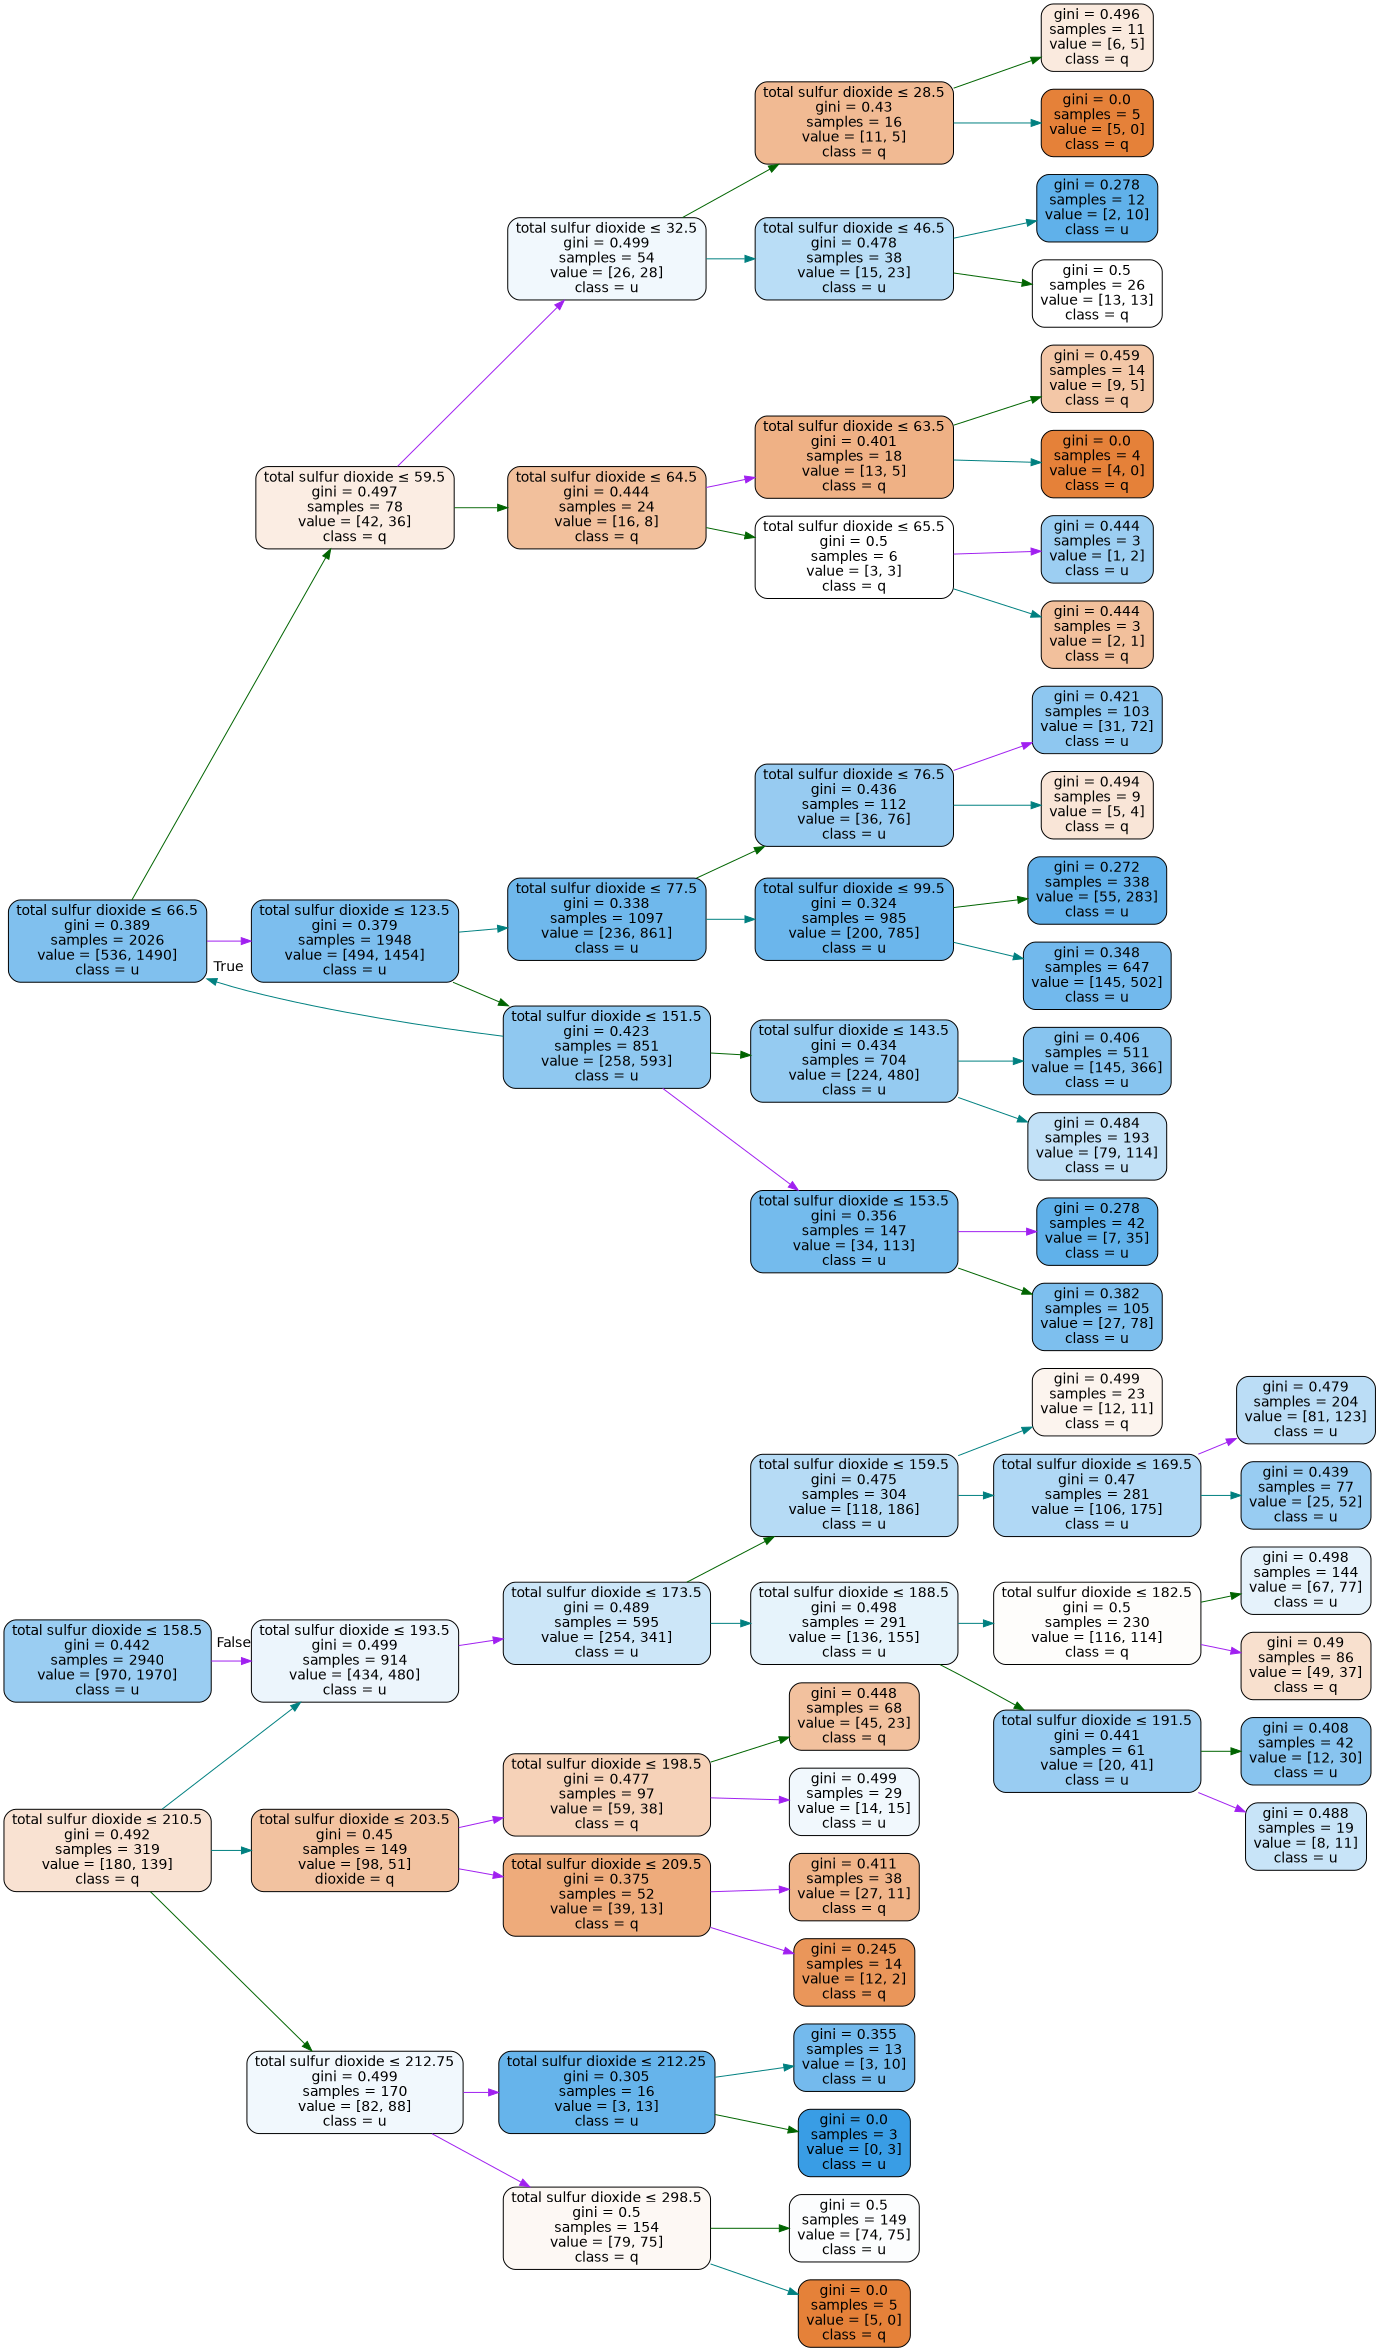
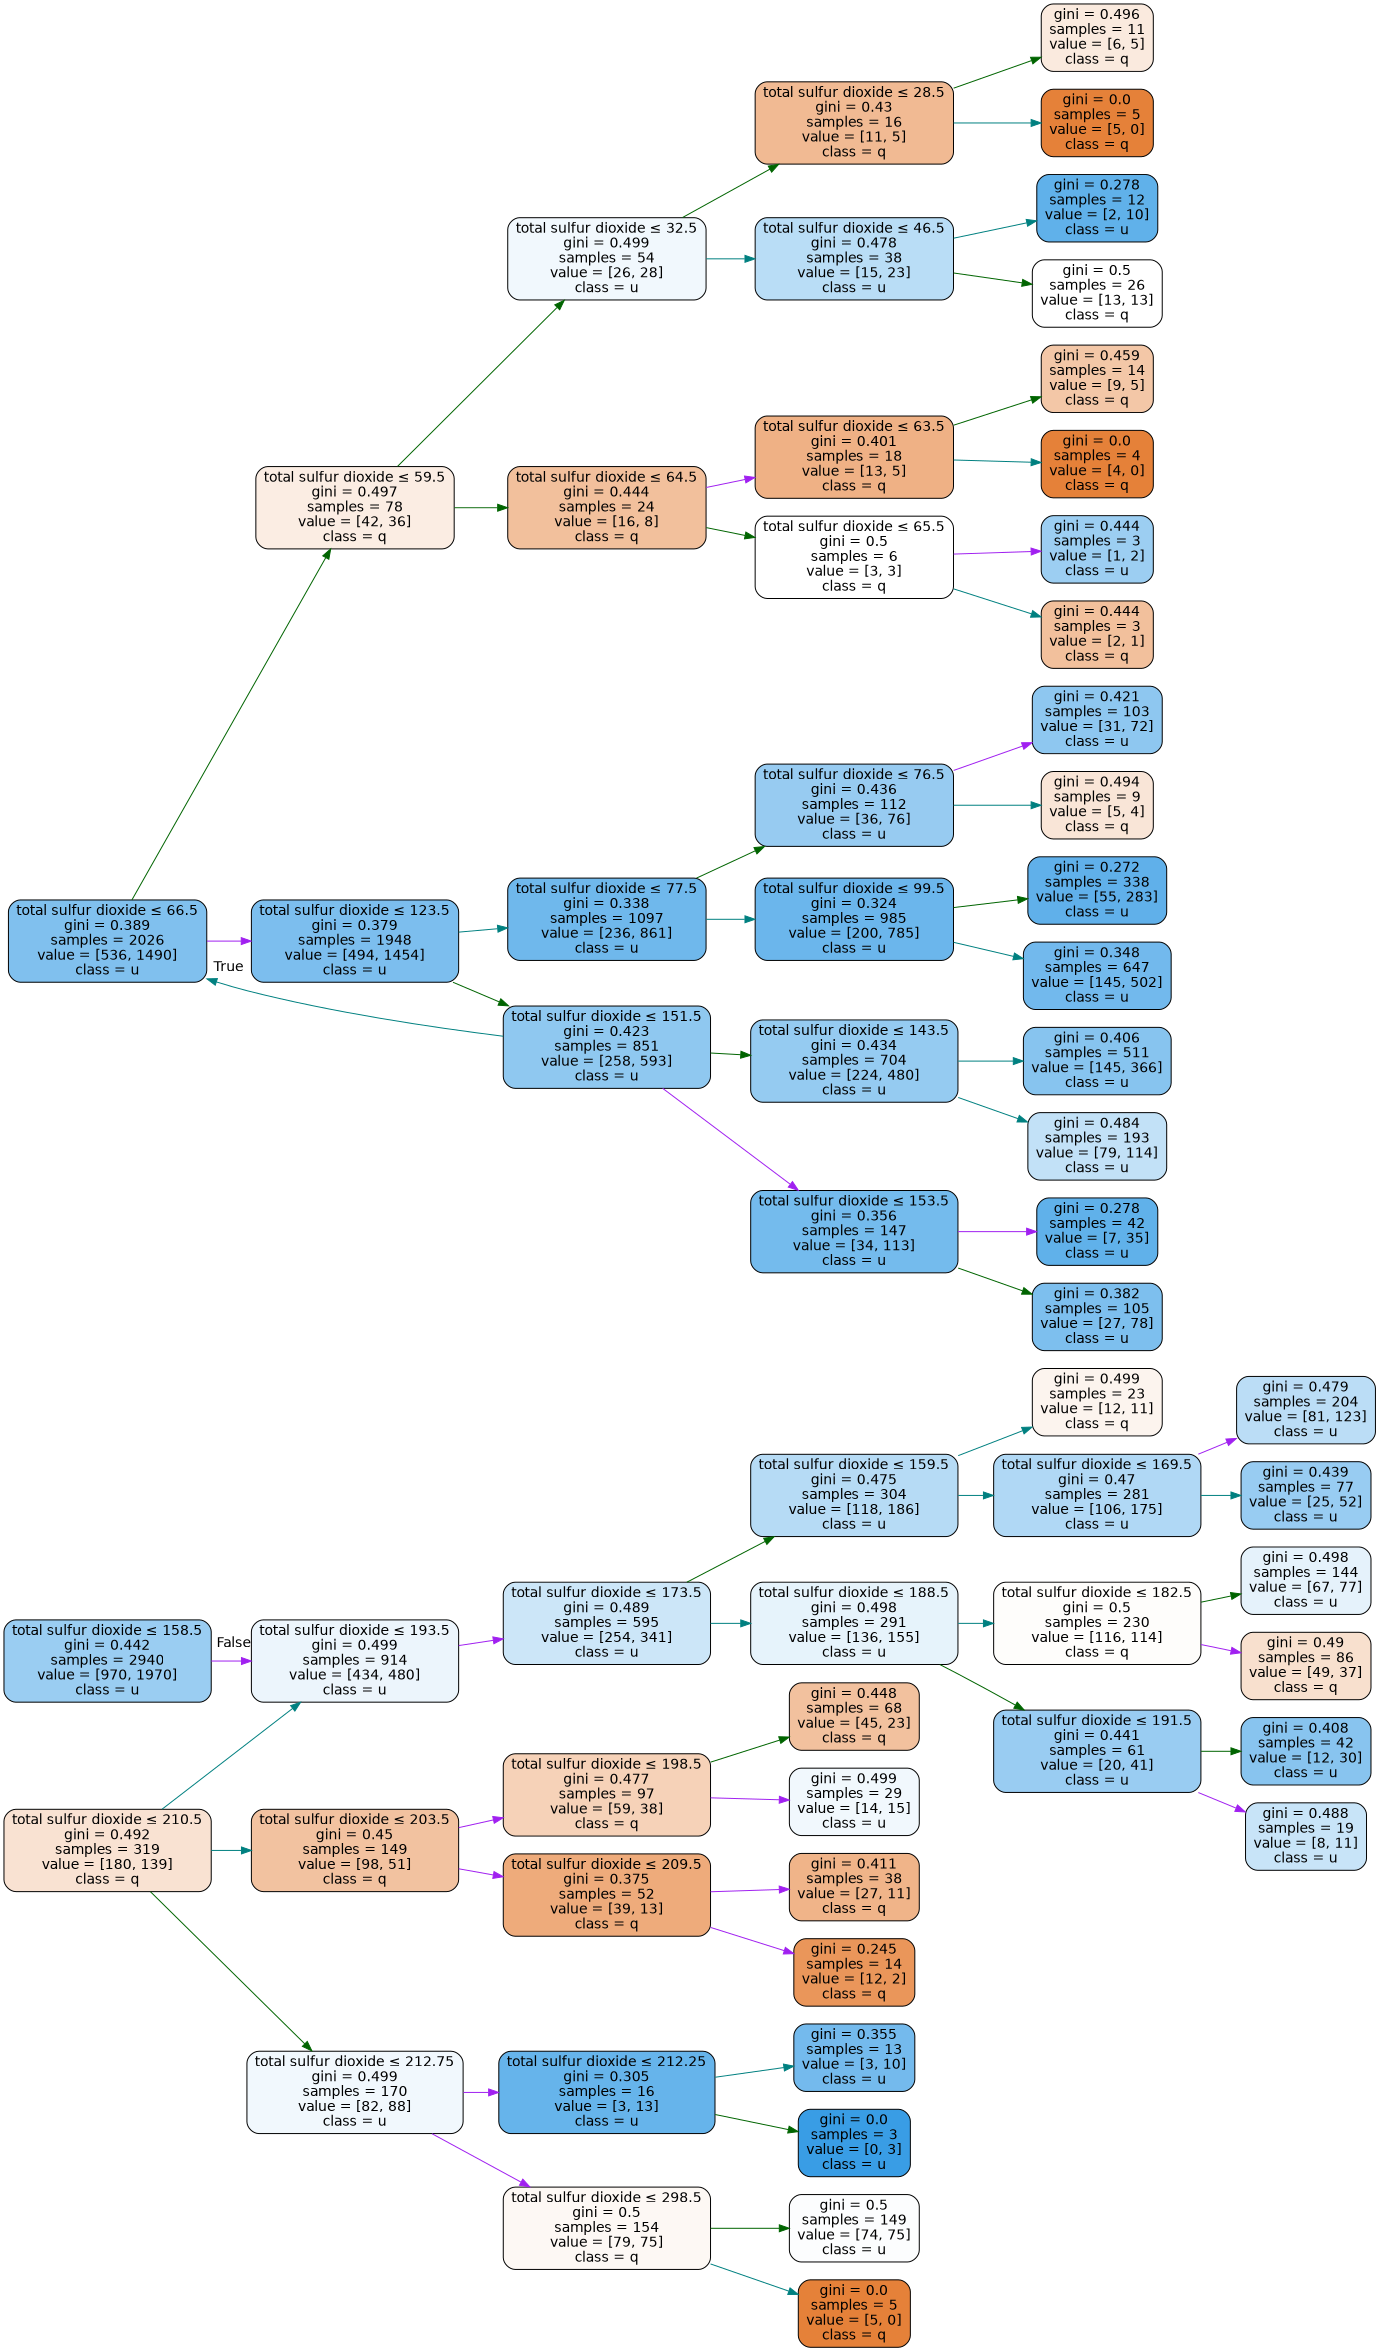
edge "total sulfur dioxide ≤ 59.5" -> "total sulfur dioxide ≤ 32.5": color purple -> darkgreen
node "total sulfur dioxide ≤ 203.5": text "dioxide = q" -> "class = q"
